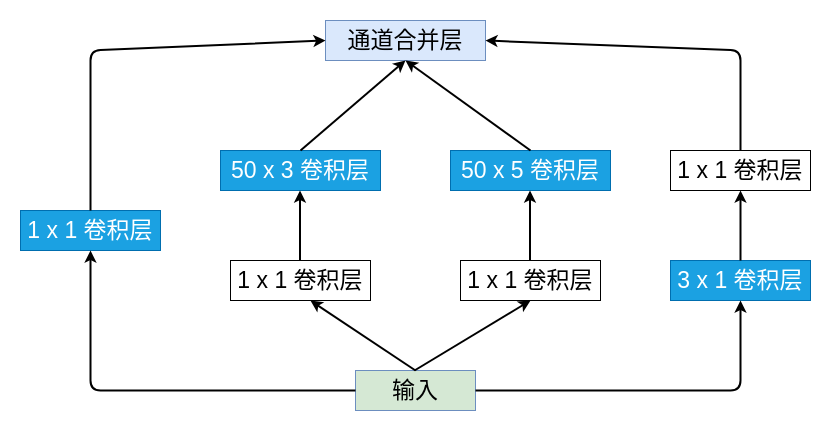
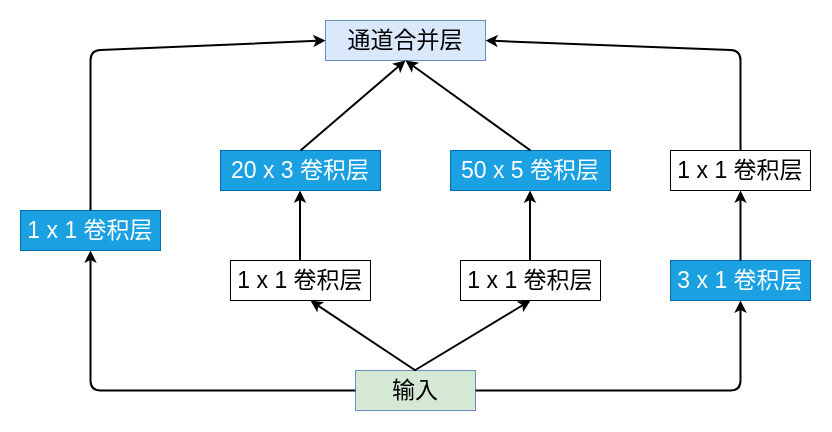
node "50 x 3 卷积层": label "50 x 3 卷积层" -> "20 x 3 卷积层"
